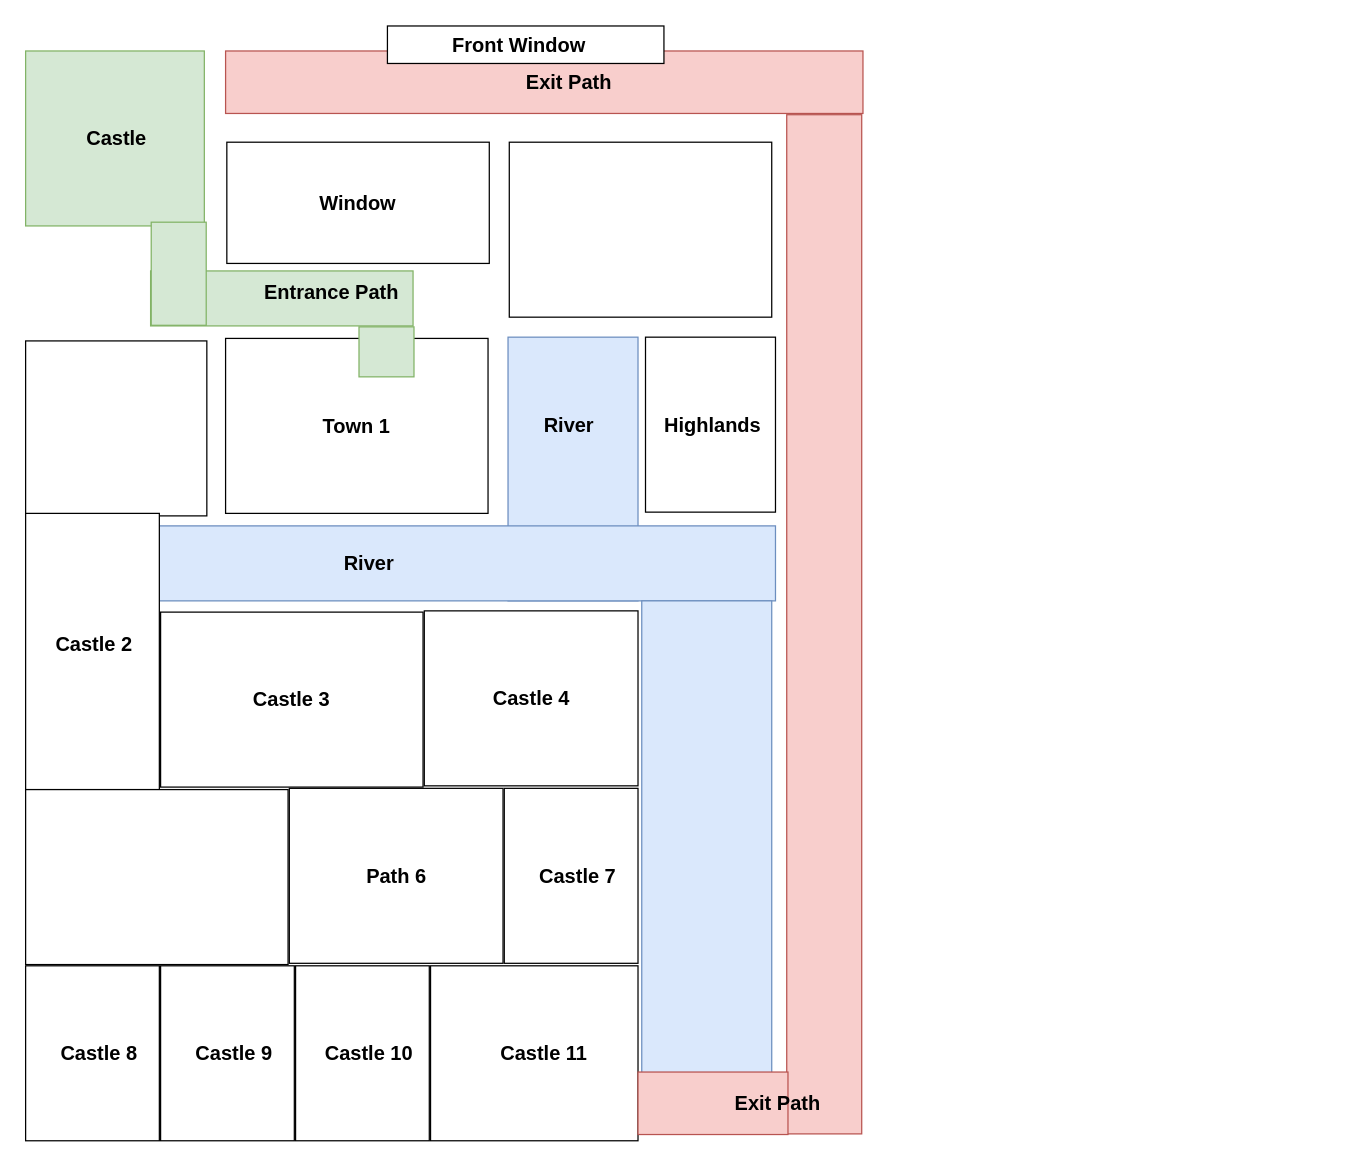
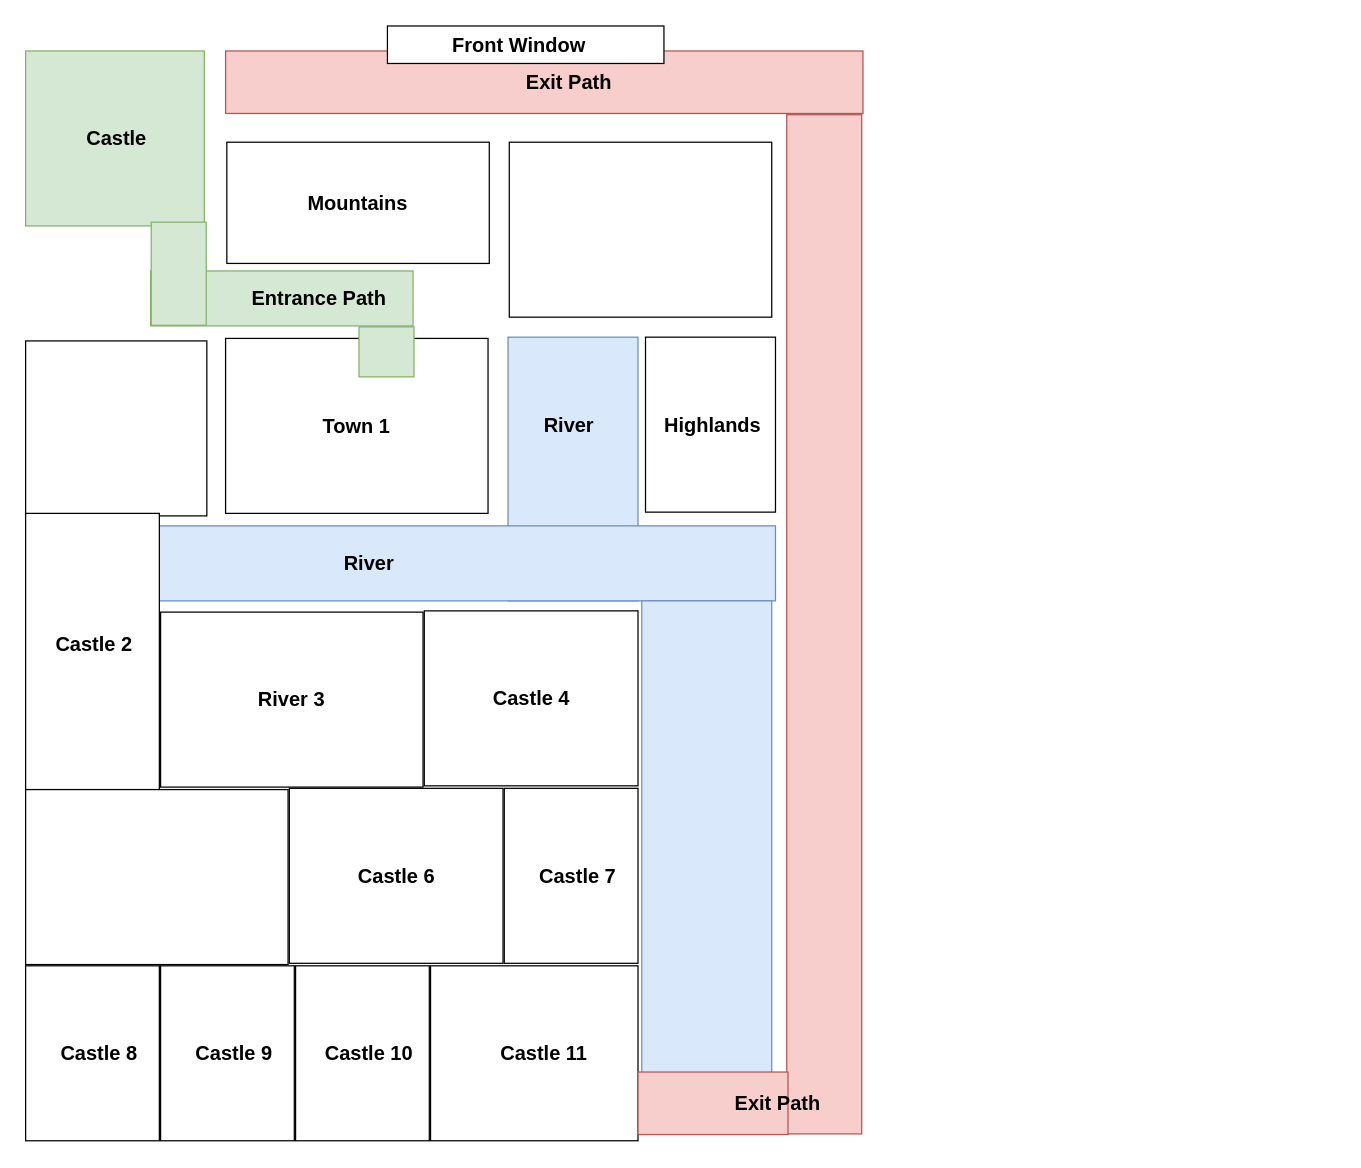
node "Window": label "Window" -> "Mountains"
node "Entrance Path": moved (331, 292) -> (319, 298)
node "Castle 3": label "Castle 3" -> "River 3"
node "Path 6": label "Path 6" -> "Castle 6"
